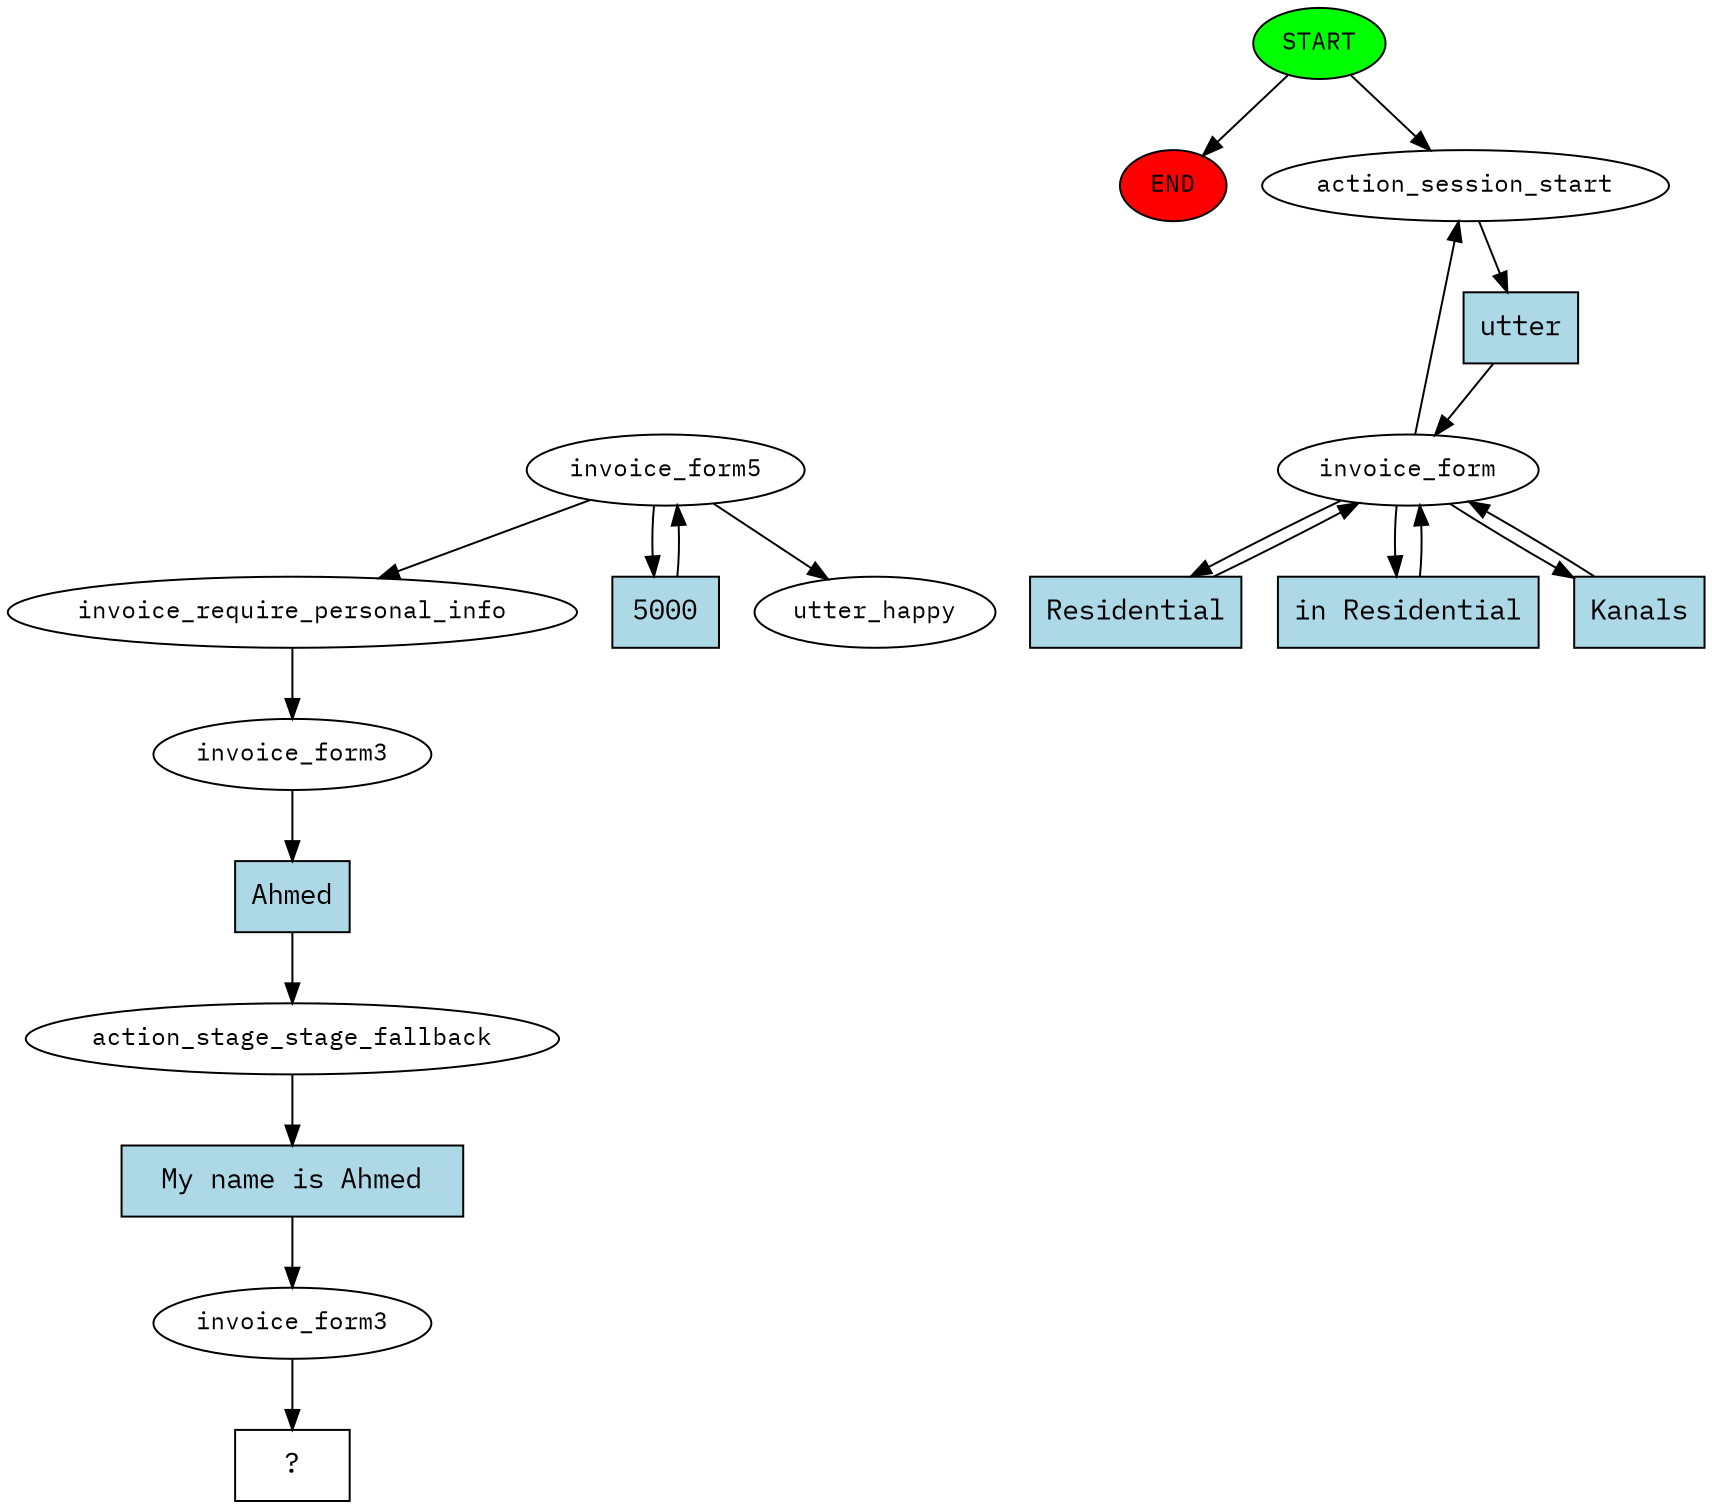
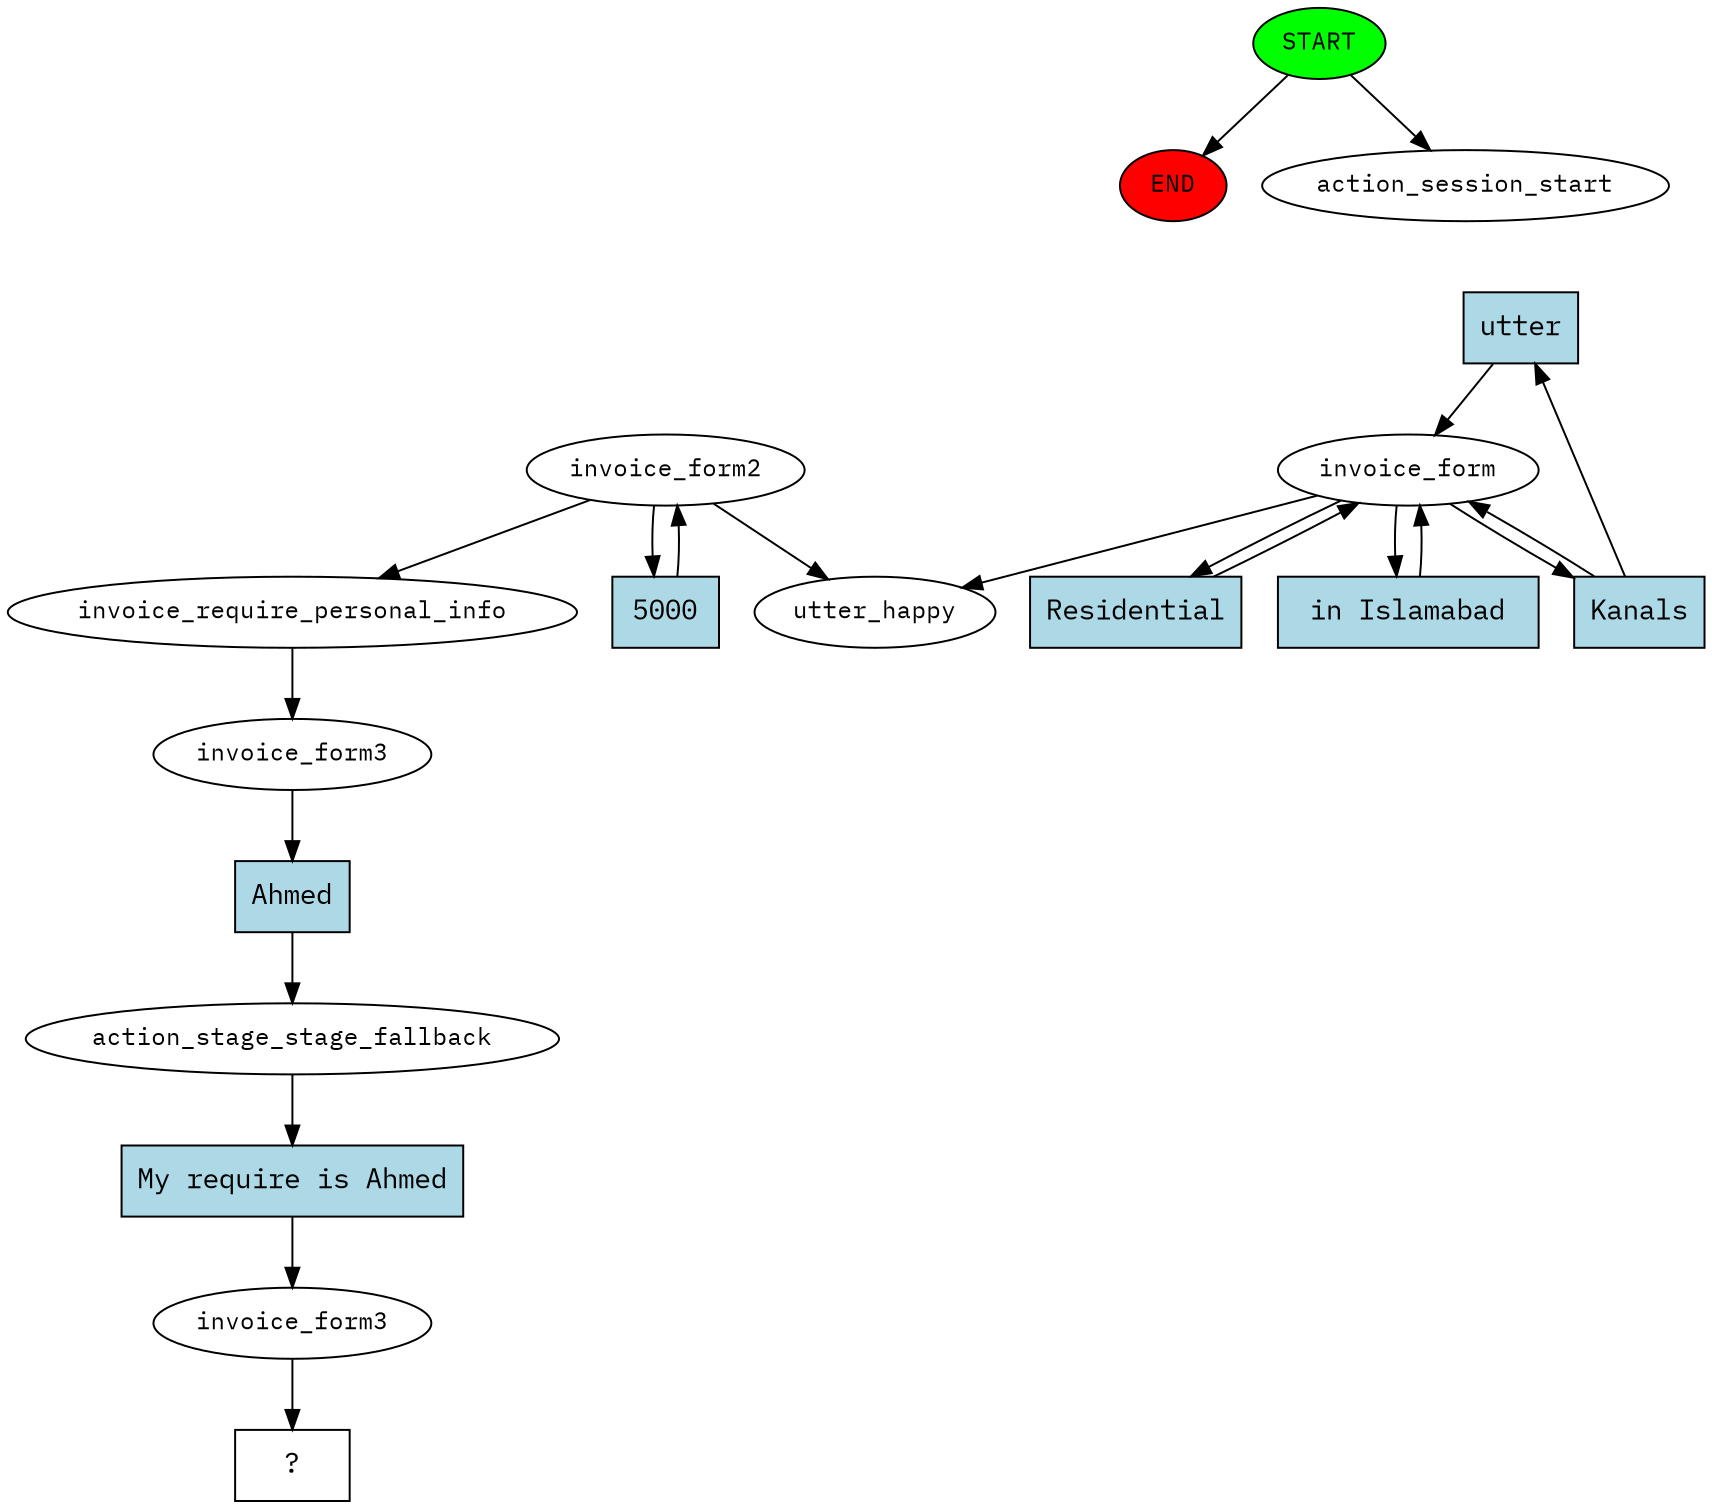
edge "action_session_start" -> "utter": now "Kanals" -> "utter"
edge "invoice_form" -> "action_session_start": now "invoice_form" -> "utter_happy"
node "invoice_form5": label "invoice_form5" -> "invoice_form2"
node "in Residential": label "in Residential" -> "in Islamabad"
node "My name is Ahmed": label "My name is Ahmed" -> "My require is Ahmed"
